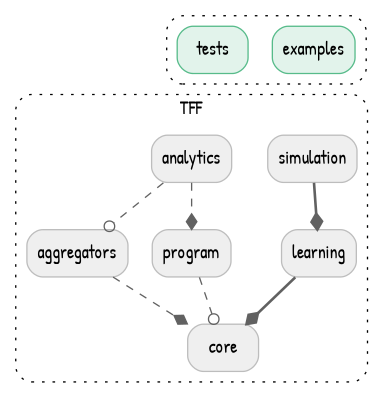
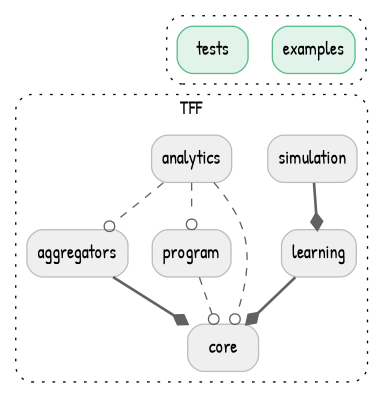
edge "analytics" -> "program": arrowhead diamond -> odot
edge "analytics" -> "core": added
edge "aggregators" -> "core": style dashed -> bold
